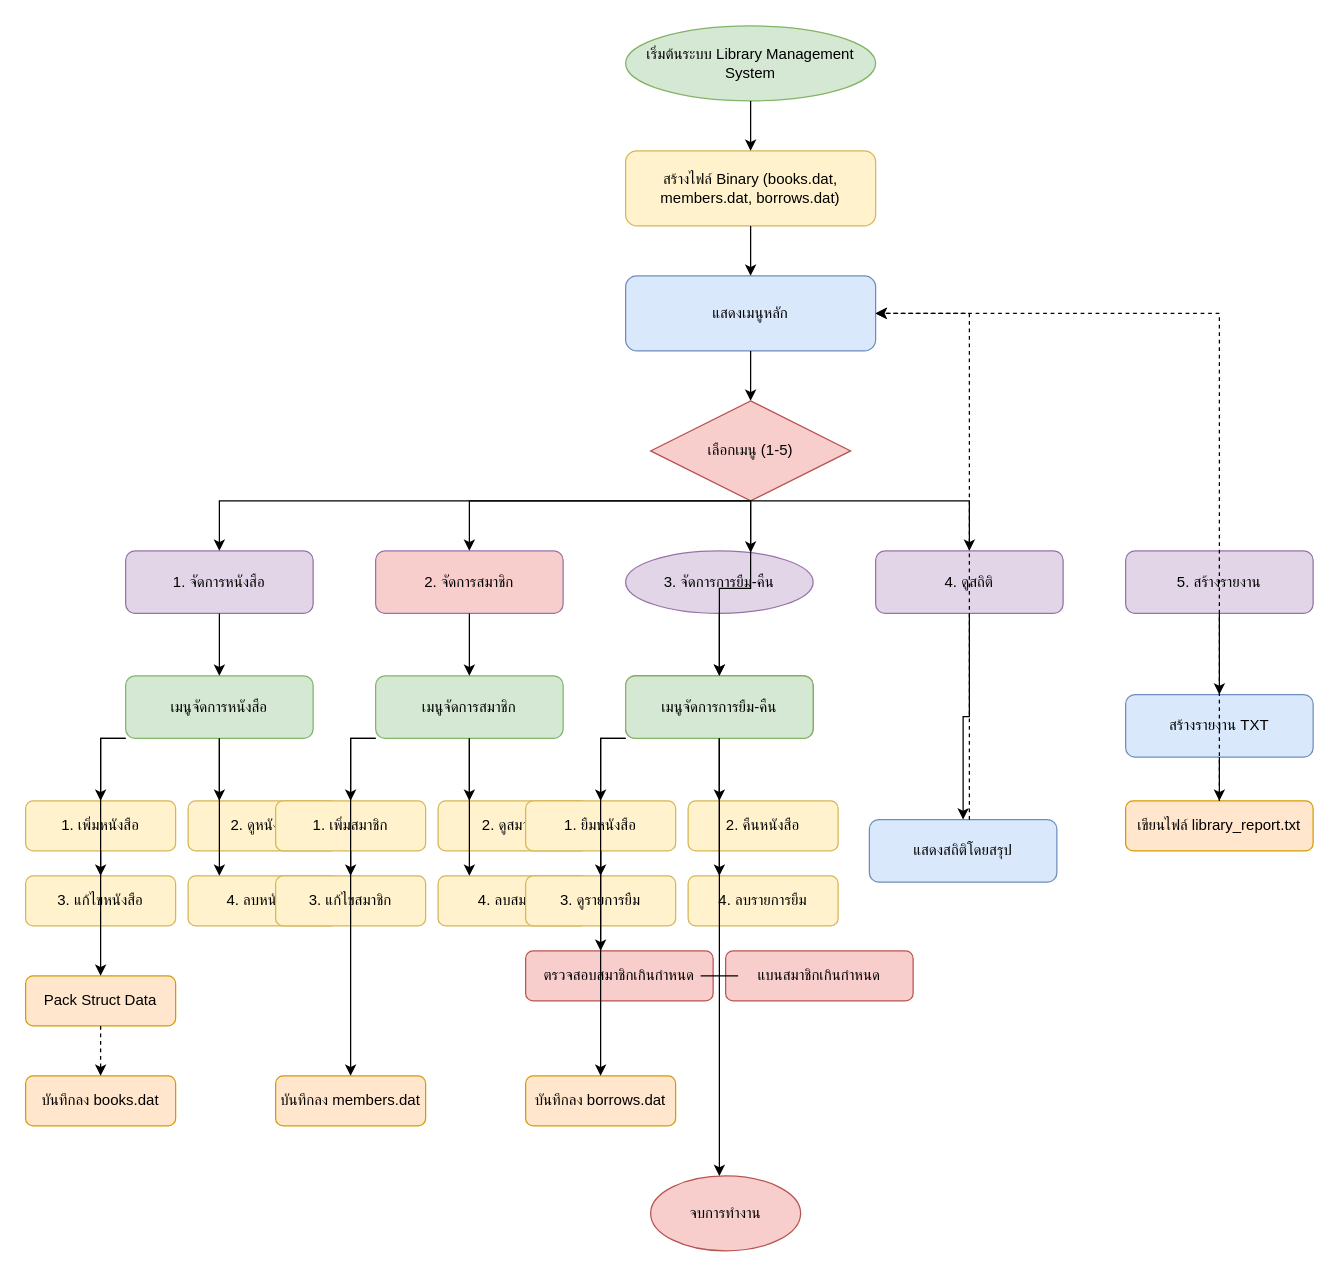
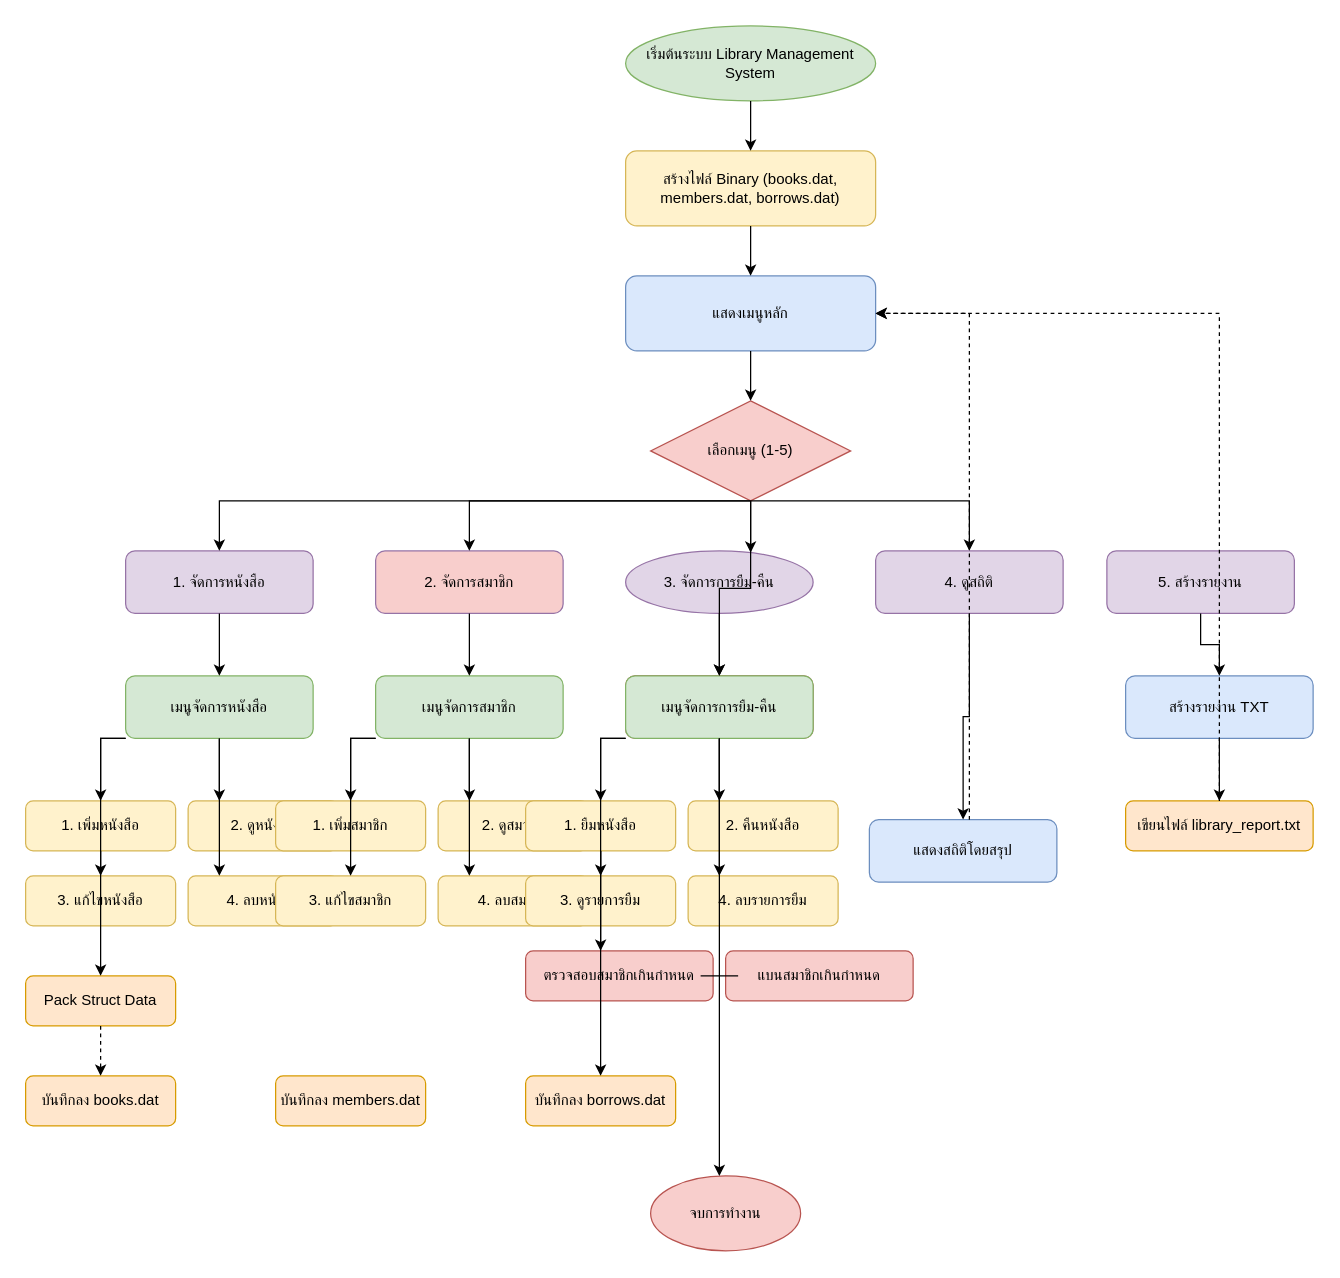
node "5. สร้างรายงาน": moved (1219, 582) -> (1201, 582)
node "สร้างรายงาน TXT": moved (1219, 726) -> (1219, 707)
edge "1. เพิ่มสมาชิก" -> "บันทึกลง members.dat": removed
